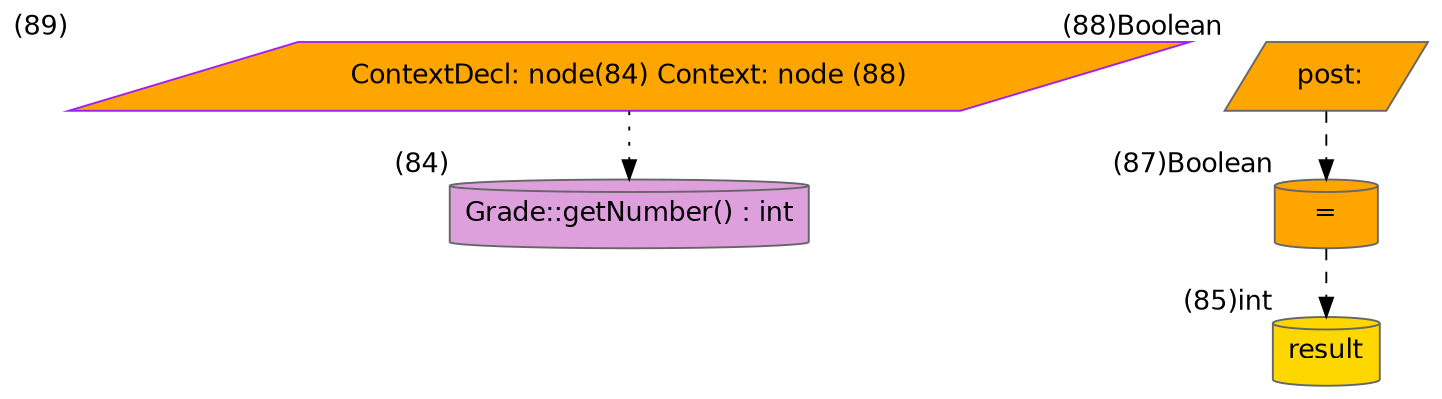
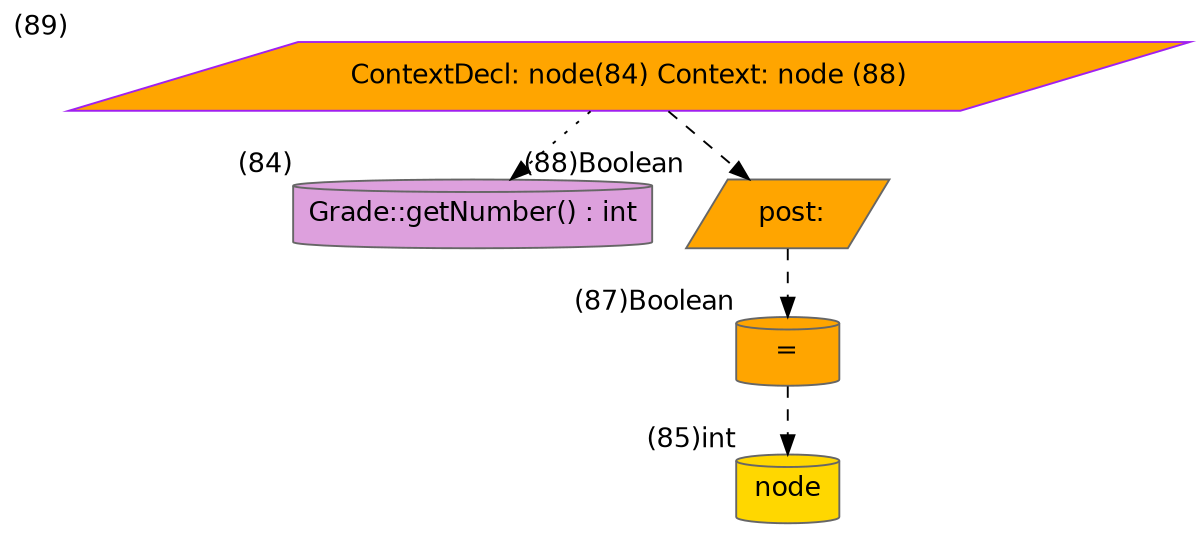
edge "ContextDecl: node(84) Context: node (88) (89)" -> "post: (88)Boolean": added
node "result (85)int": label "result (85)int" -> "node (85)int"
